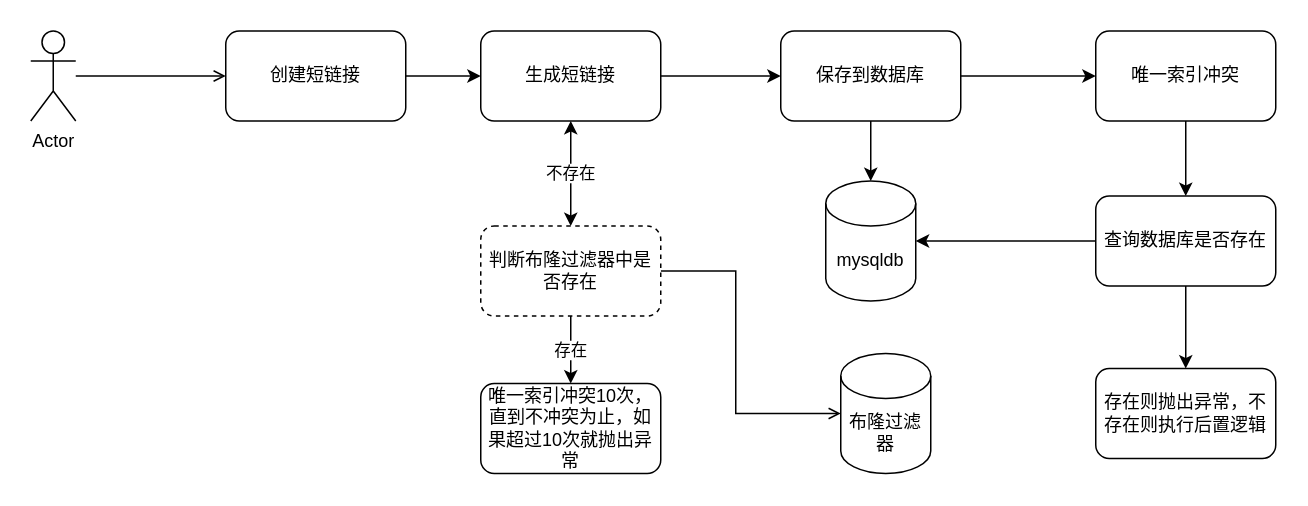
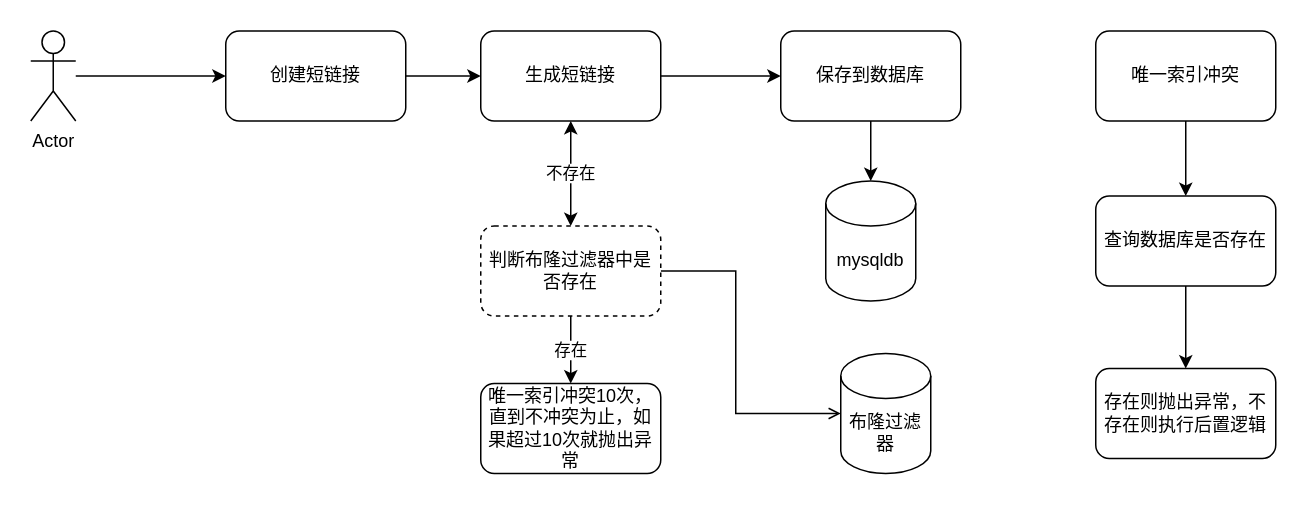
edge "Actor" -> "创建短链接": arrowhead open -> classic
edge "保存到数据库" -> "唯一索引冲突": removed
edge "查询数据库是否存在" -> "mysqldb": removed
